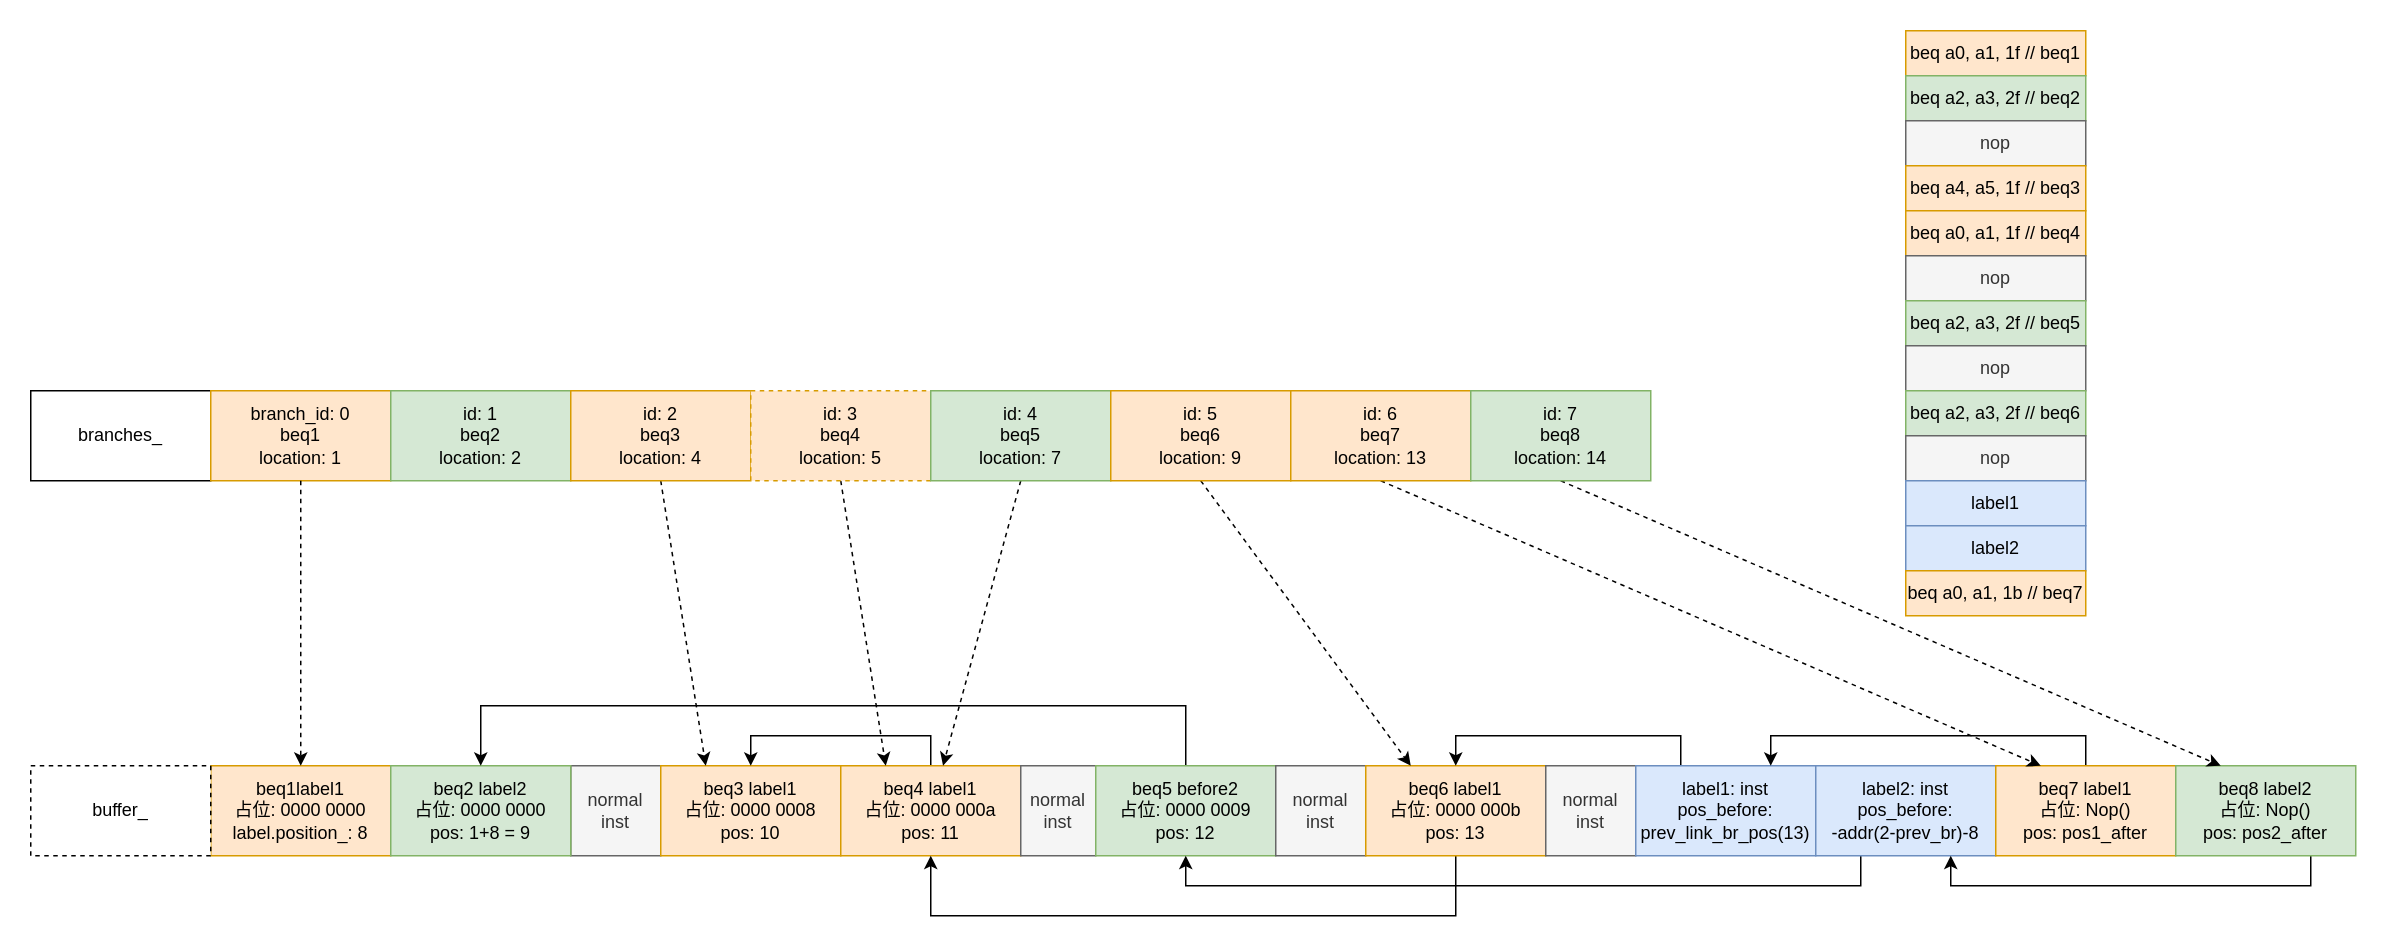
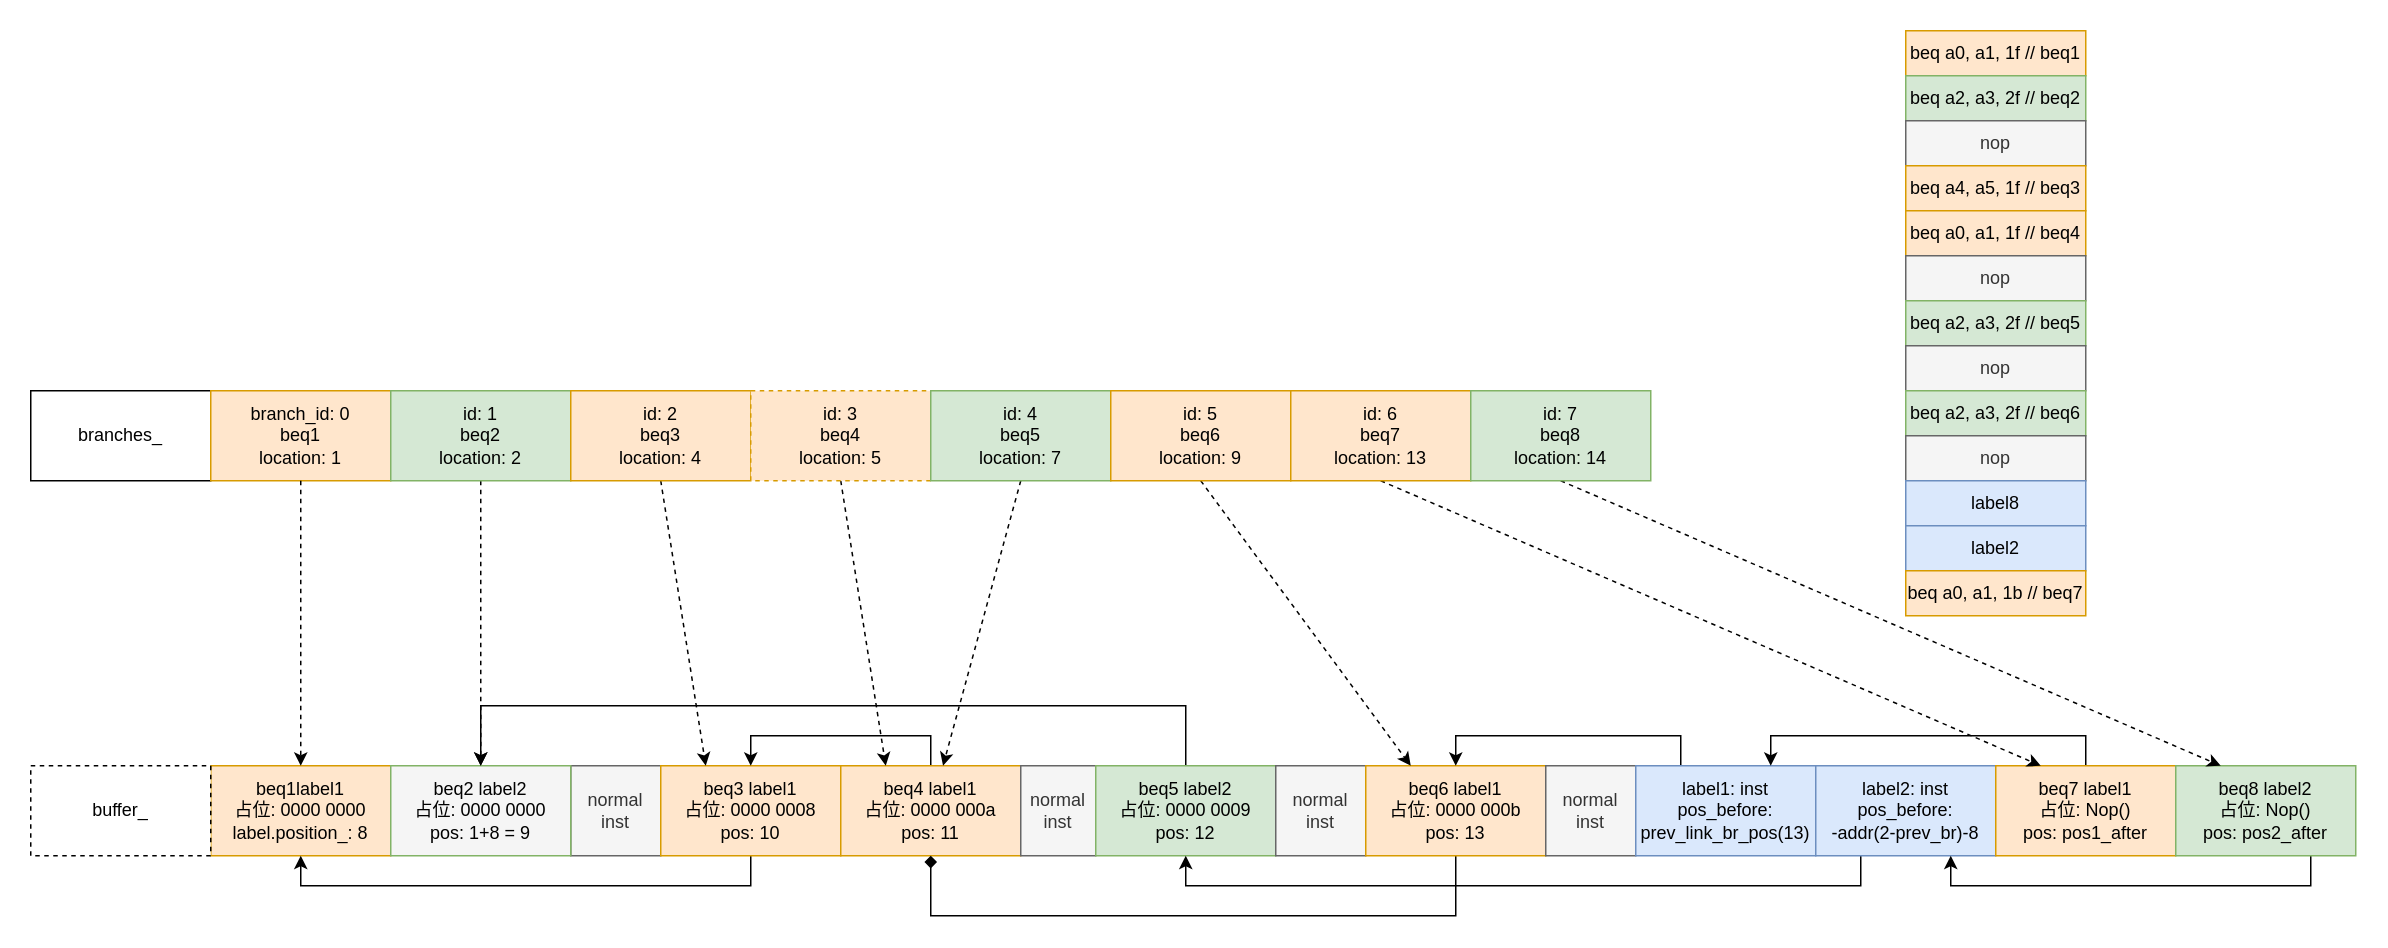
node "label1": label "label1" -> "label8"
edge "id: 1 beq2 location: 2" -> "beq2 label2 占位: 0000 0000 pos: 1+8 = 9": added
node "beq2 label2 占位: 0000 0000 pos: 1+8 = 9": fillcolor #d5e8d4 -> #f5f5f5
node "beq5 before2 占位: 0000 0009 pos: 12": label "beq5 before2 占位: 0000 0009 pos: 12" -> "beq5 label2 占位: 0000 0009 pos: 12"
edge "beq6 label1 占位: 0000 000b pos: 13" -> "beq4 label1 占位: 0000 000a pos: 11": arrowhead classic -> diamond
edge "beq3 label1 占位: 0000 0008 pos: 10" -> "beq1label1 占位: 0000 0000 label.position_: 8": added
